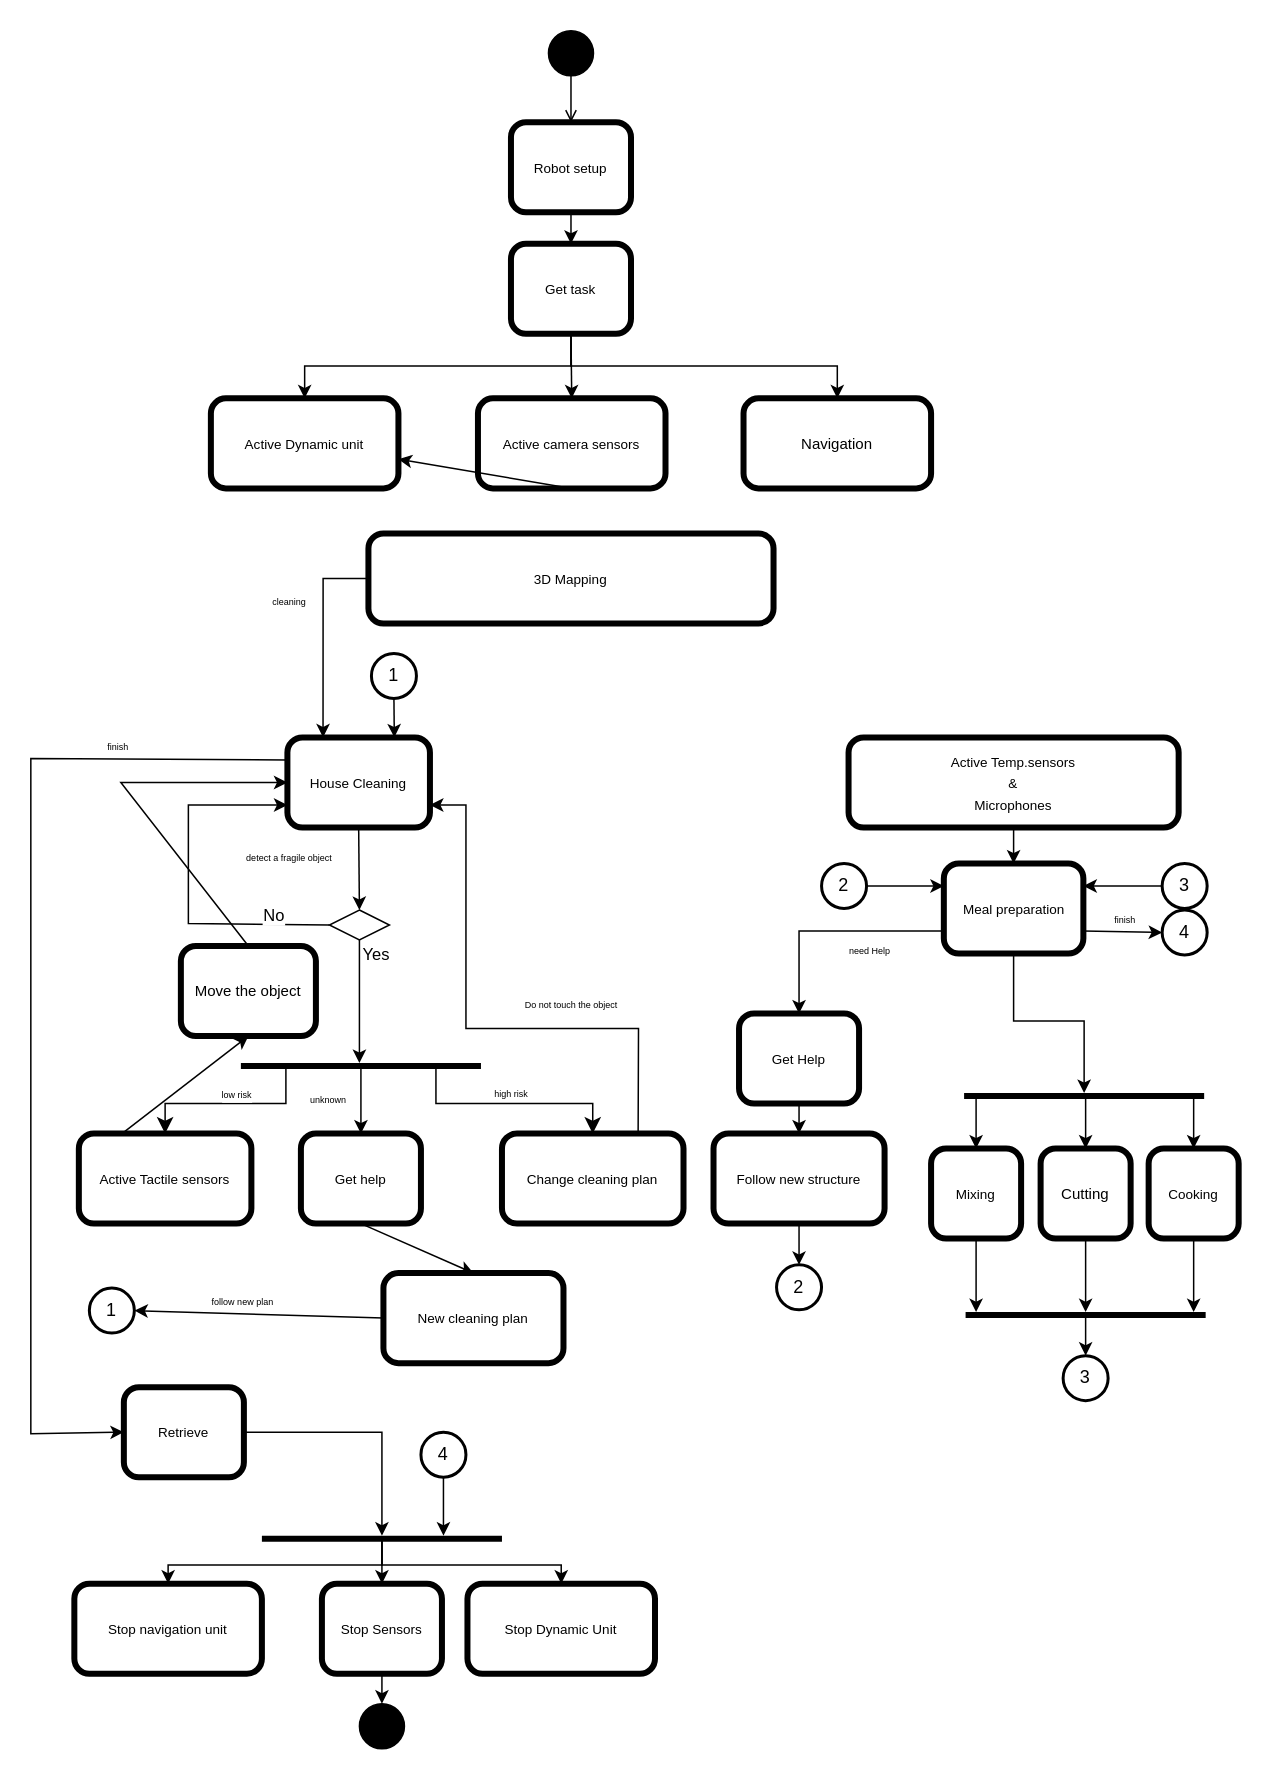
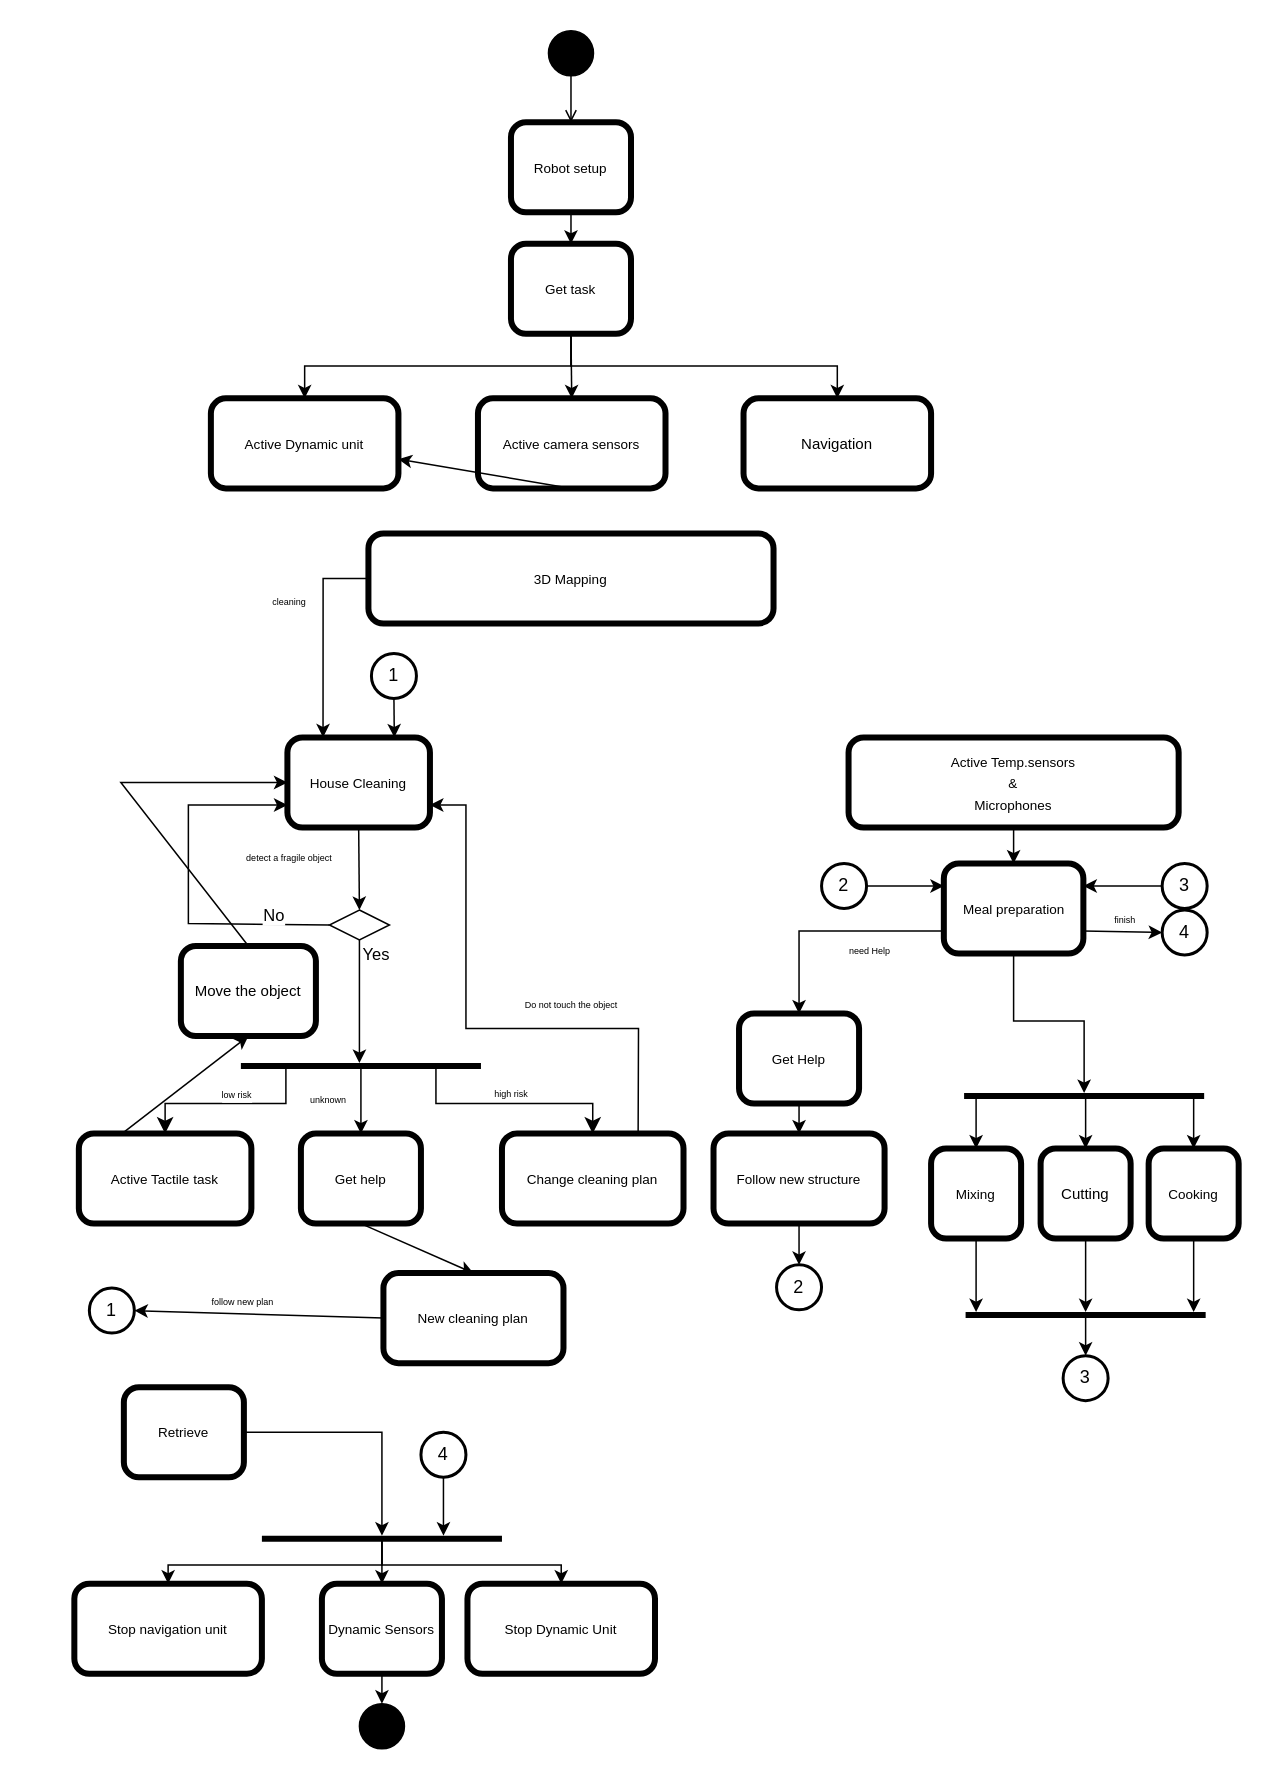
edge "House Cleaning" -> "Retrieve": removed, label "finish"
node "Active Tactile sensors": label "Active Tactile sensors" -> "Active Tactile task"
node "Stop Sensors": label "Stop Sensors" -> "Dynamic Sensors"
